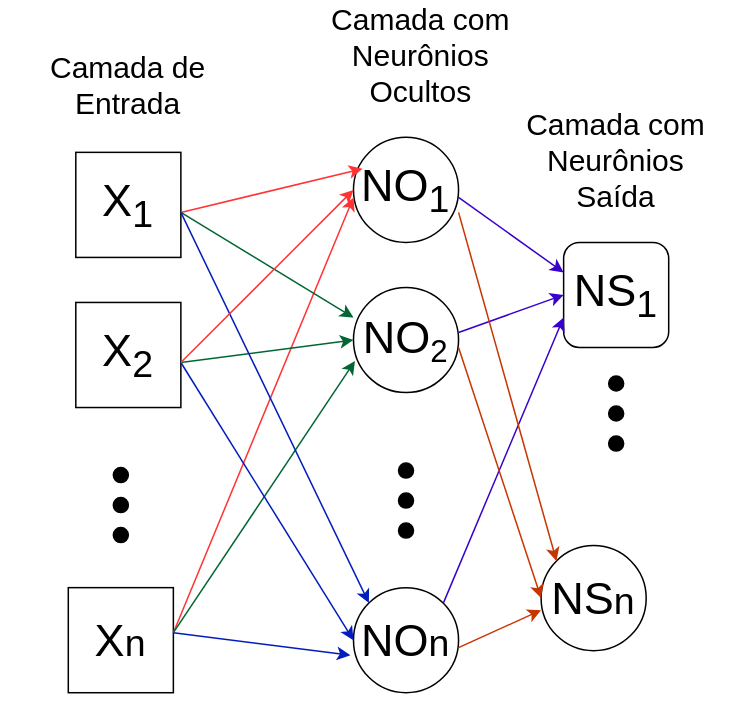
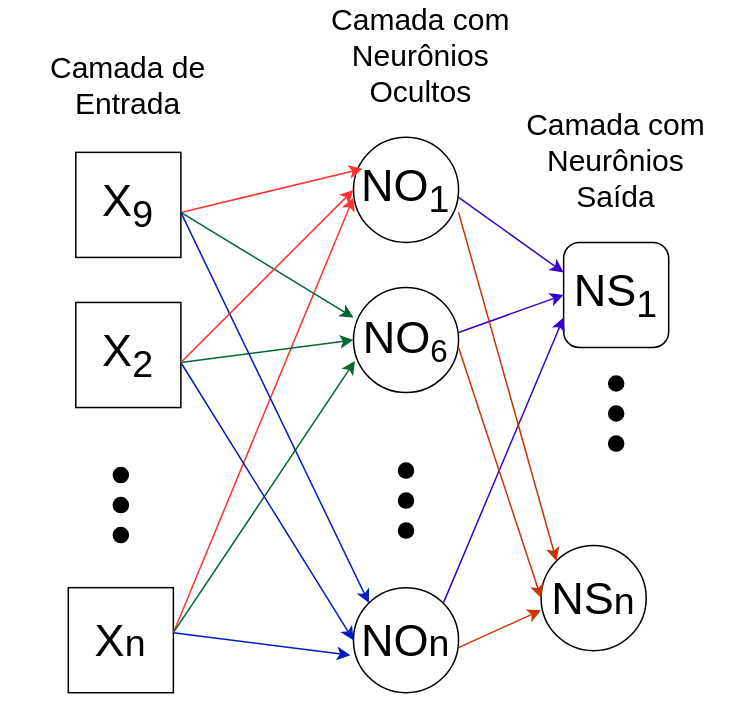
node "X1": label "X1" -> "X9"
node "NO2": label "NO2" -> "NO6"
